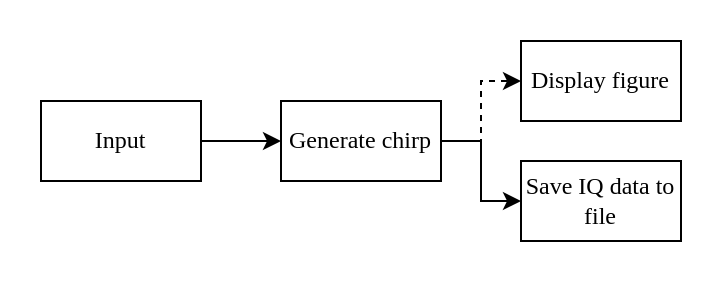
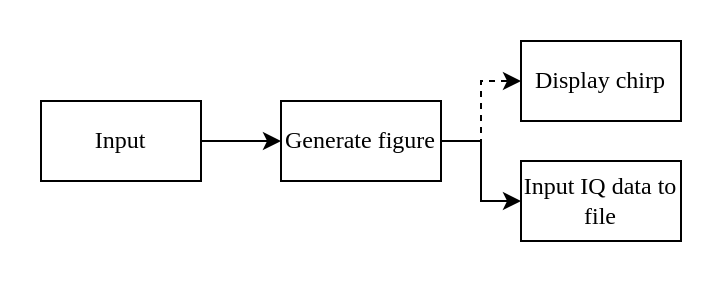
node "Display figure": label "Display figure" -> "Display chirp"
node "Generate chirp": label "Generate chirp" -> "Generate figure"
node "Save IQ data to file": label "Save IQ data to file" -> "Input IQ data to file"
